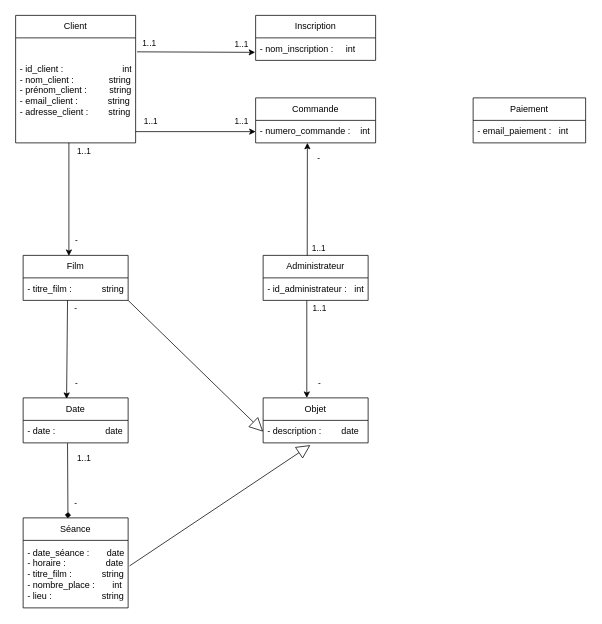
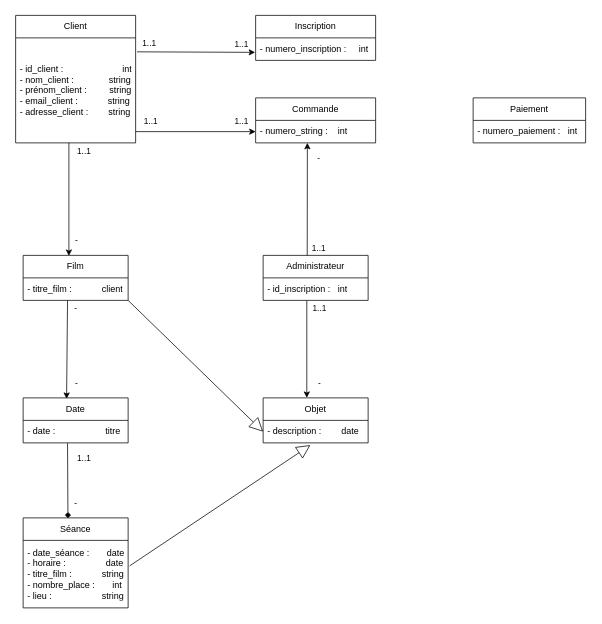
node "- nom_inscription : int": label "- nom_inscription : int" -> "- numero_inscription : int"
node "- numero_commande : int": label "- numero_commande : int" -> "- numero_string : int"
node "- email_paiement : int": label "- email_paiement : int" -> "- numero_paiement : int"
node "- titre_film : string": label "- titre_film : string" -> "- titre_film : client"
node "- id_administrateur : int": label "- id_administrateur : int" -> "- id_inscription : int"
node "- date : date": label "- date : date" -> "- date : titre"
